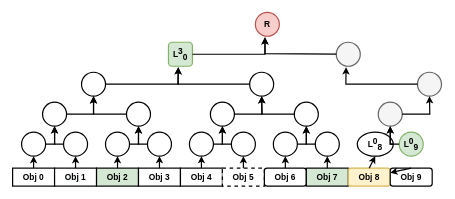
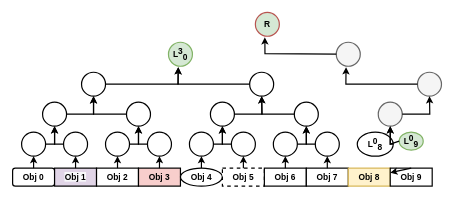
node "R": fillcolor #f8cecc -> #d5e8d4
node "L30": shape rounded rectangle -> ellipse
edge "L30" -> "R": removed
node "L09": size 24x24 -> 24x18
edge "Obj 8" -> "L08": removed
node "Obj 0": shape rectangle -> rounded rectangle
node "Obj 1": fillcolor #ffffff -> #e1d5e7
node "Obj 2": fillcolor #d5e8d4 -> #ffffff
node "Obj 3": fillcolor #ffffff -> #f8cecc
node "Obj 4": shape rectangle -> ellipse
node "Obj 6": shape rounded rectangle -> rectangle
node "Obj 7": fillcolor #d5e8d4 -> #ffffff
node "Obj 8": shape rounded rectangle -> rectangle
node "Obj 9": shape rounded rectangle -> rectangle
